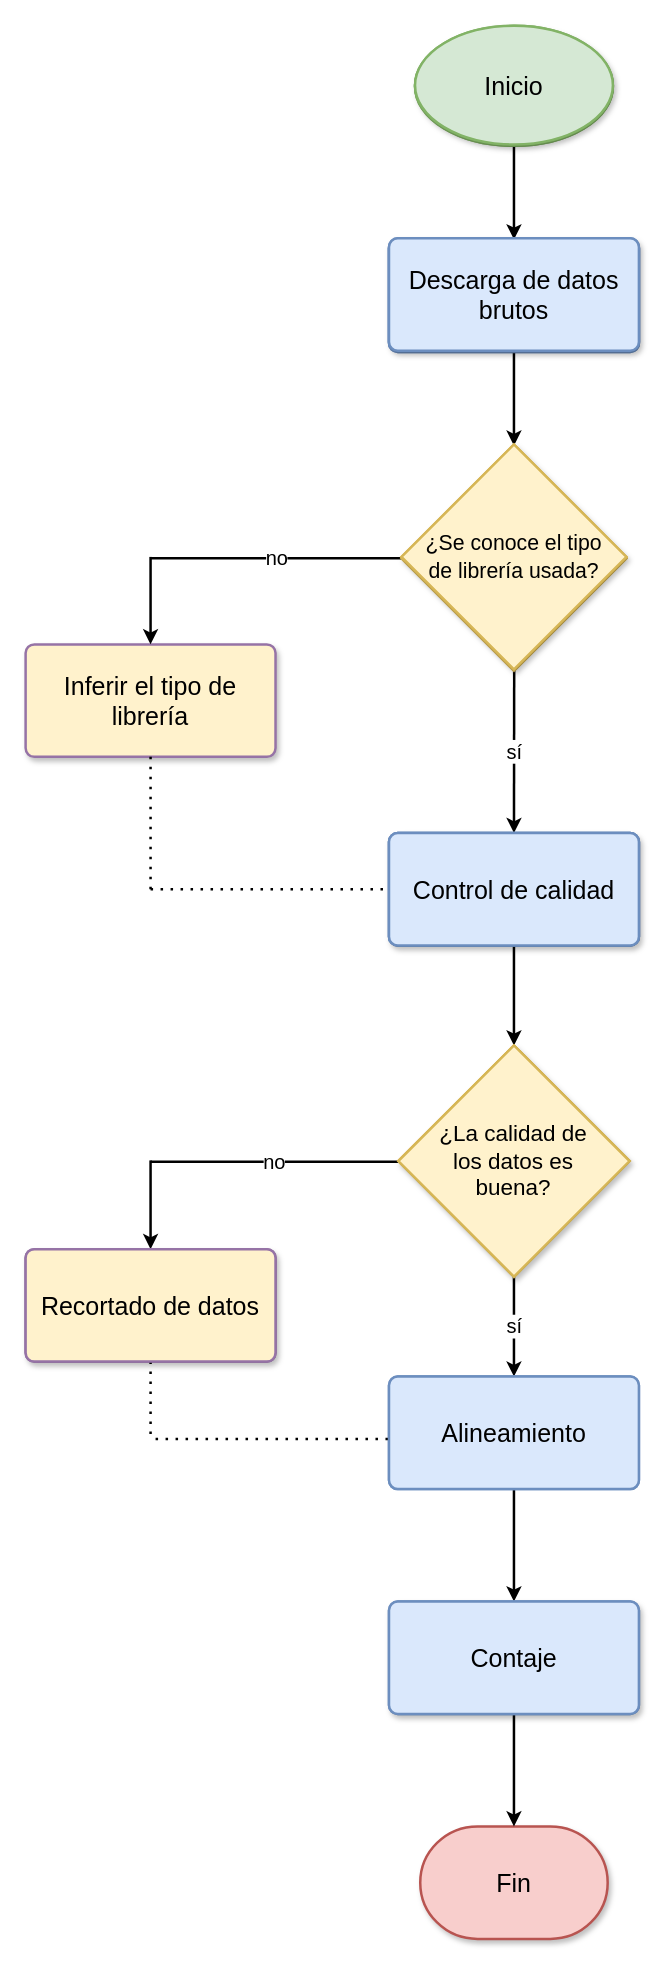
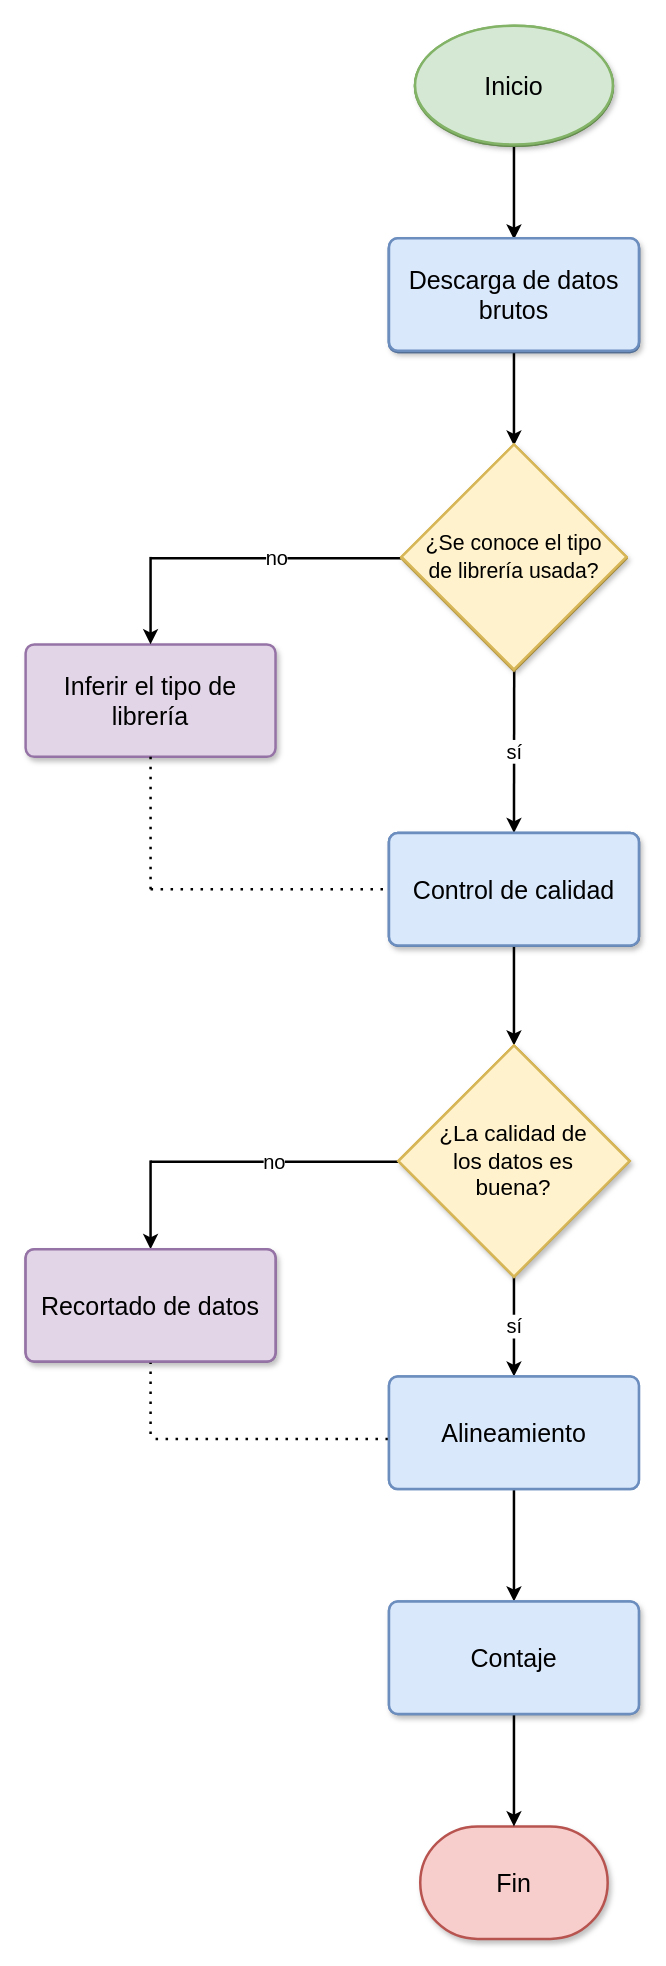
node "Inferir el tipo de librería": fillcolor #fff2cc -> #e1d5e7
node "Recortado de datos": fillcolor #fff2cc -> #e1d5e7
